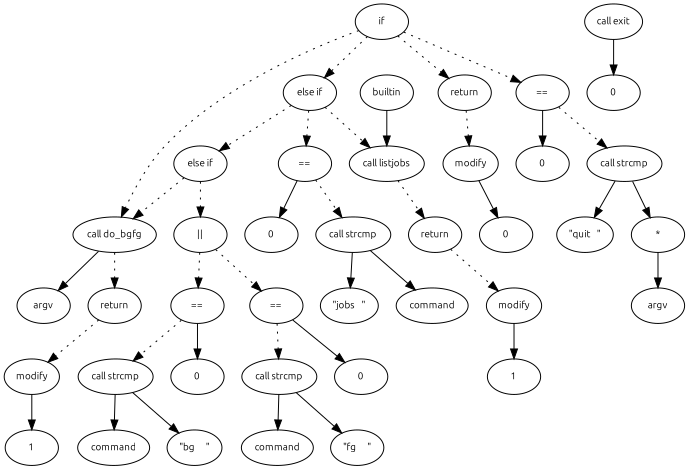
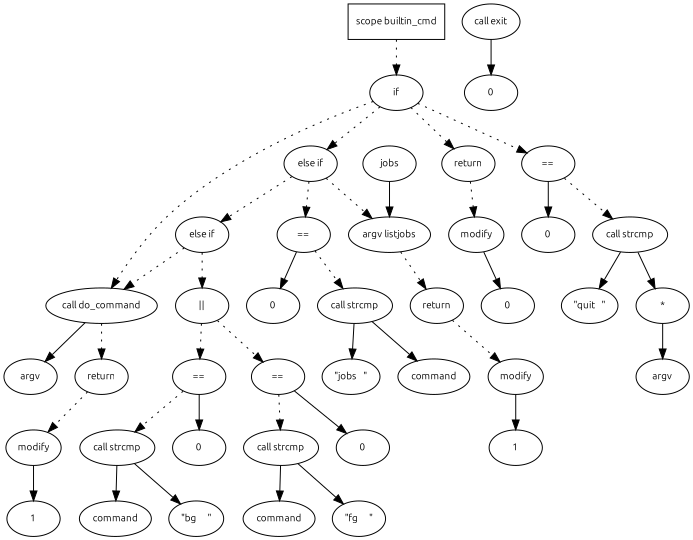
node "scope builtin_cmd": added
node "builtin": label "builtin" -> "jobs"
node "call listjobs": label "call listjobs" -> "argv listjobs"
node "call do_bgfg": label "call do_bgfg" -> "call do_command"
